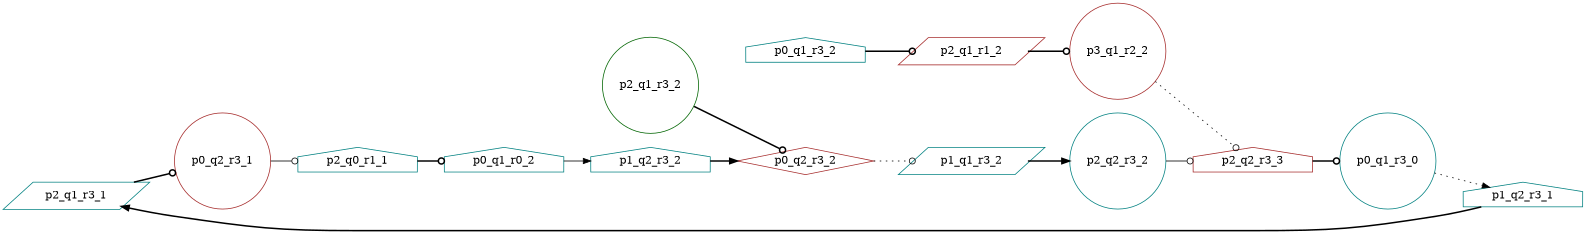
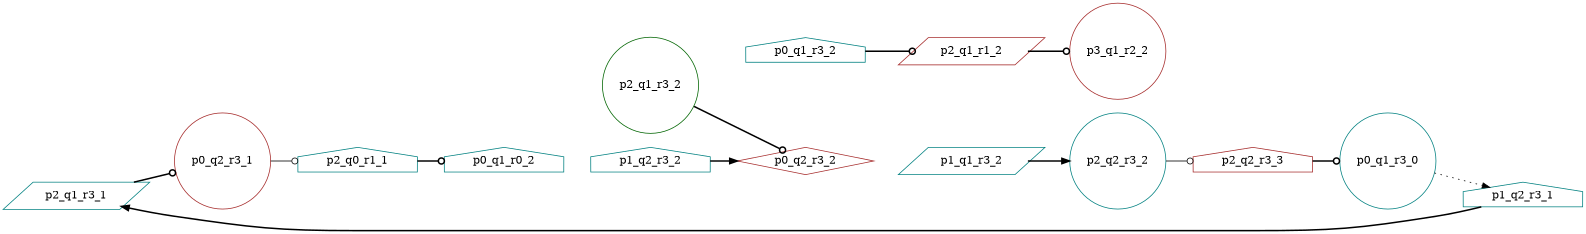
edge "p3_q1_r2_2" -> "p2_q2_r3_3": removed
edge "p0_q1_r0_2" -> "p1_q2_r3_2": removed
edge "p0_q2_r3_2" -> "p1_q1_r3_2": removed
